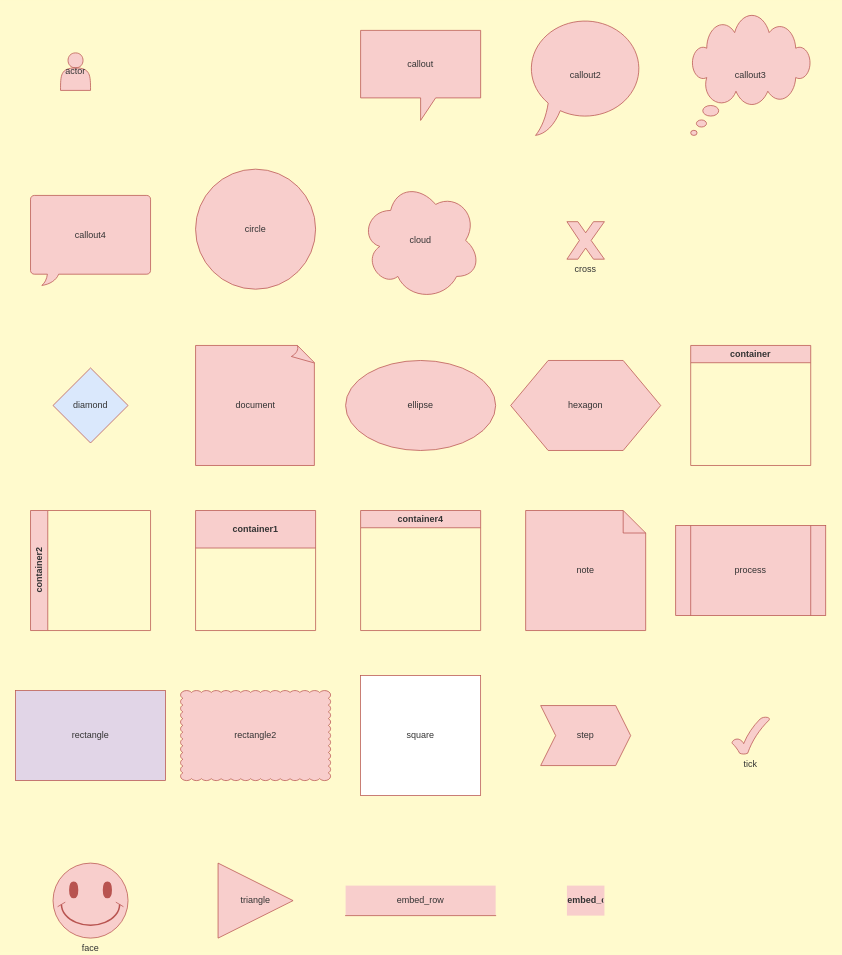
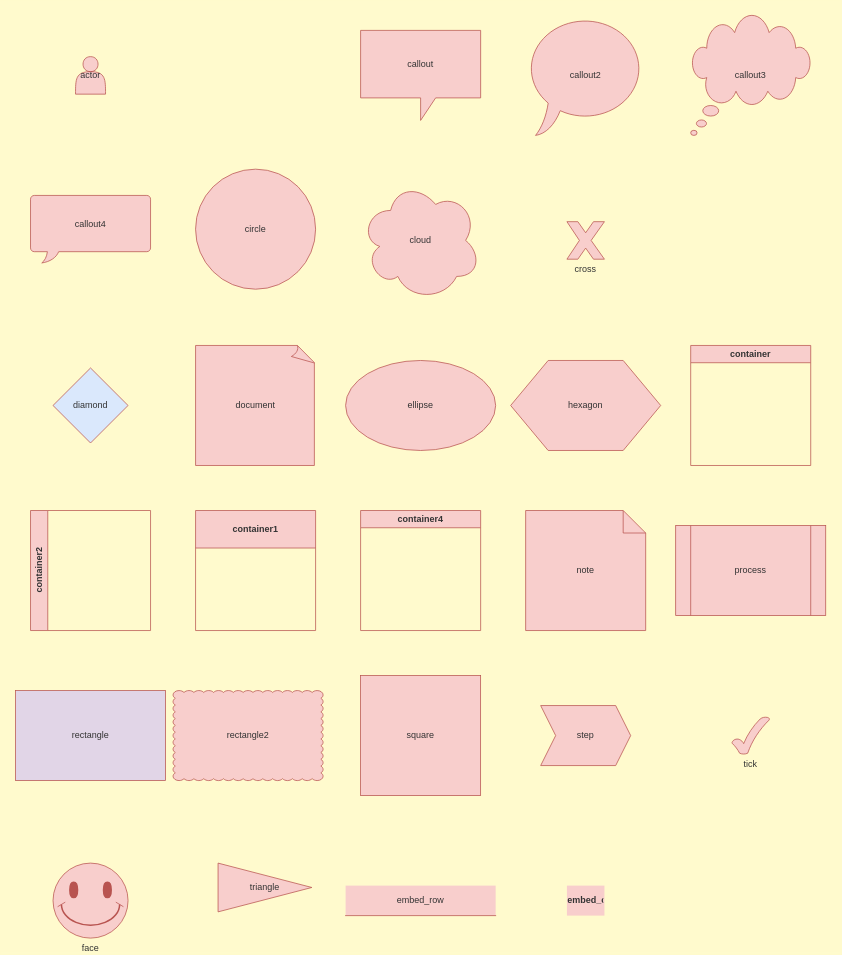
node "actor": moved (75, 72) -> (90, 75)
node "callout4": size 120x90 -> 120x68
node "rectangle2": moved (255, 735) -> (248, 735)
node "square": fillcolor #ffffff -> #f8cecc
node "triangle": size 75x75 -> 94x49
